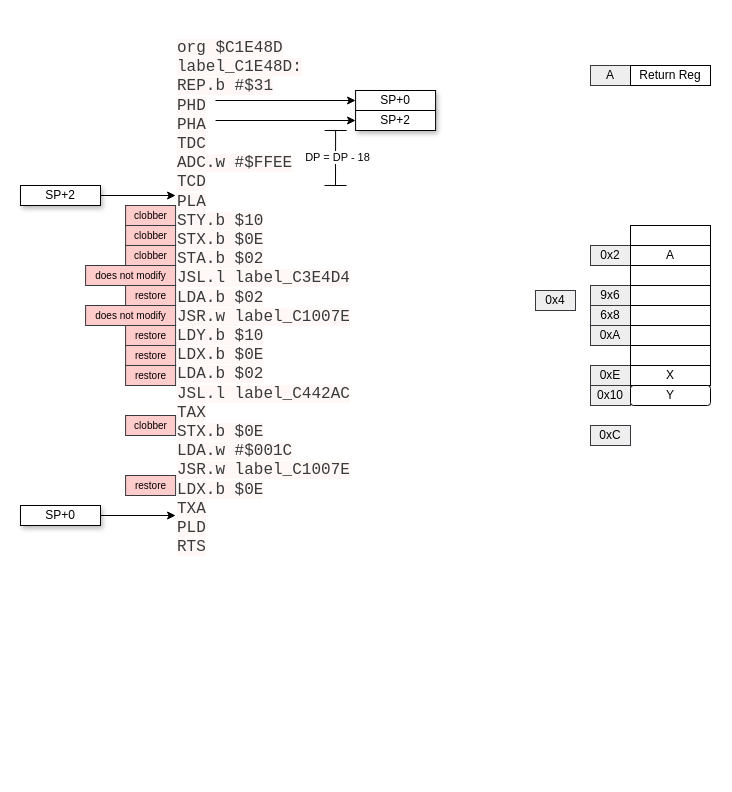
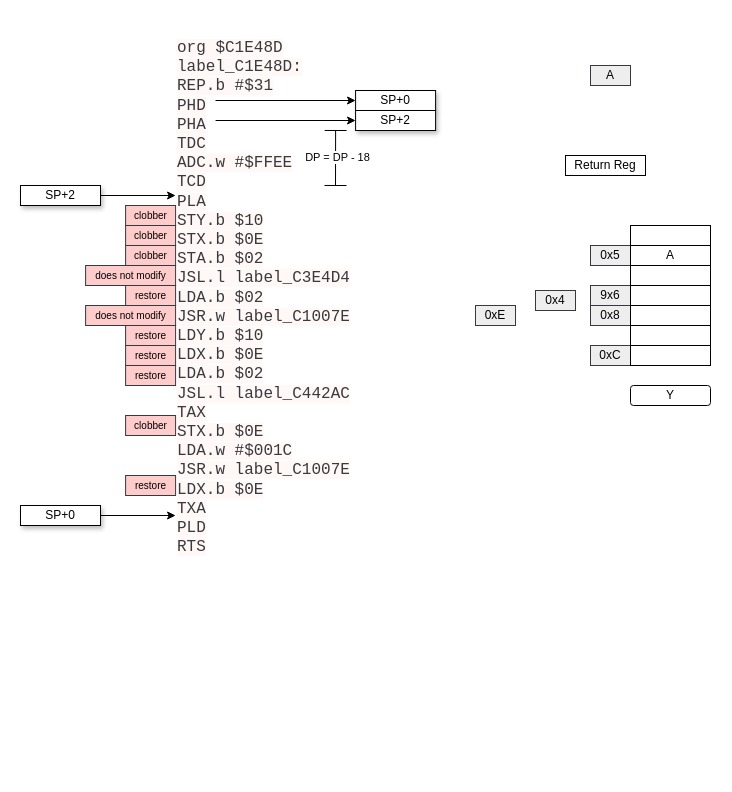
node "Return Reg": moved (671, 76) -> (606, 166)
node "0x2": label "0x2" -> "0x5"
node "6x8": label "6x8" -> "0x8"
node "0xA": removed
node "0xE": moved (611, 376) -> (496, 316)
node "X": removed
node "0x10": removed
node "0xC": moved (611, 436) -> (611, 356)
